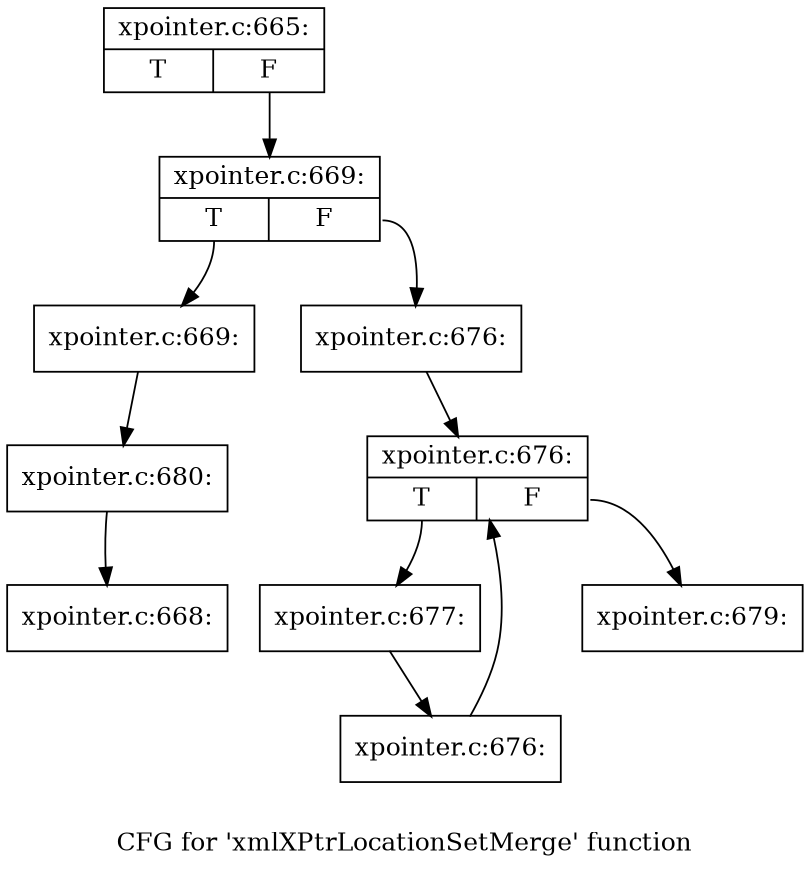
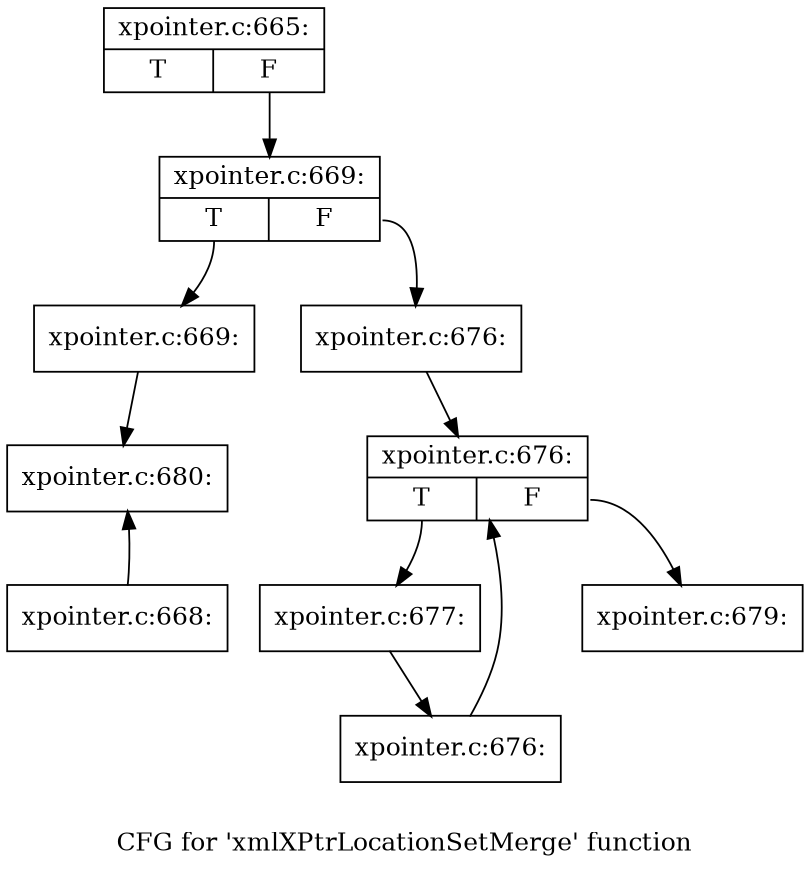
edge "xpointer.c:680:" -> "xpointer.c:668:": reversed
